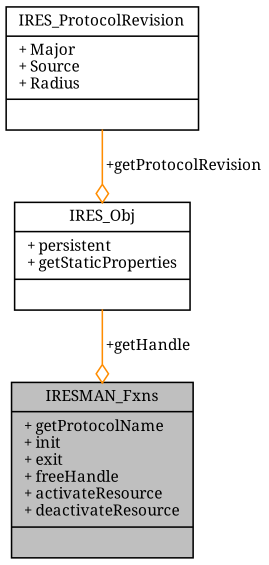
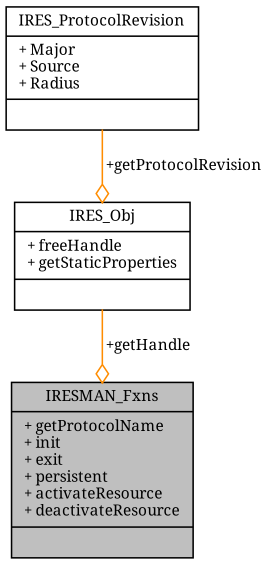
node "IRES_Obj": text "+ persistent" -> "+ freeHandle"
node "IRESMAN_Fxns": text "+ freeHandle" -> "+ persistent"
